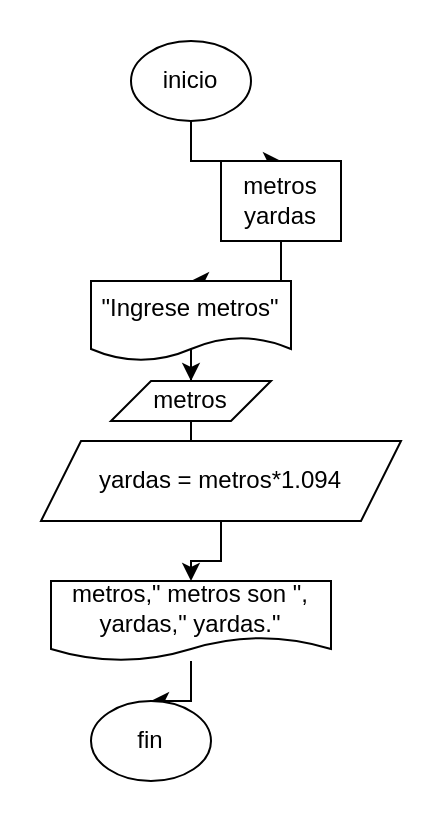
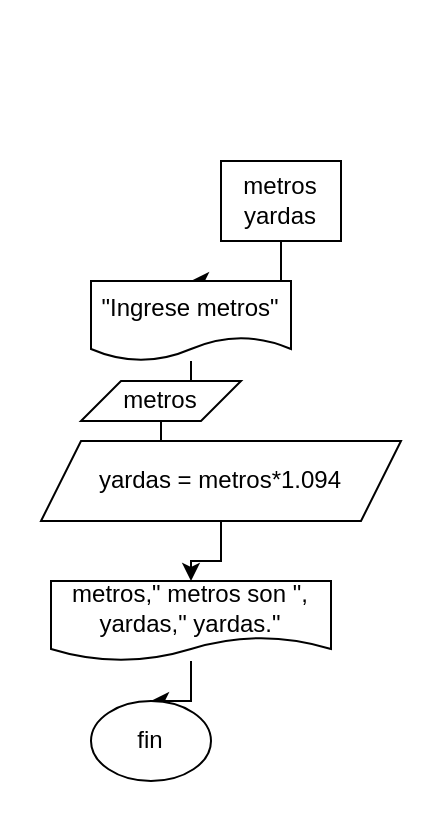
node "inicio": removed
edge "inicio" -> "metros yardas": removed
node "metros": moved (191, 401) -> (161, 401)
